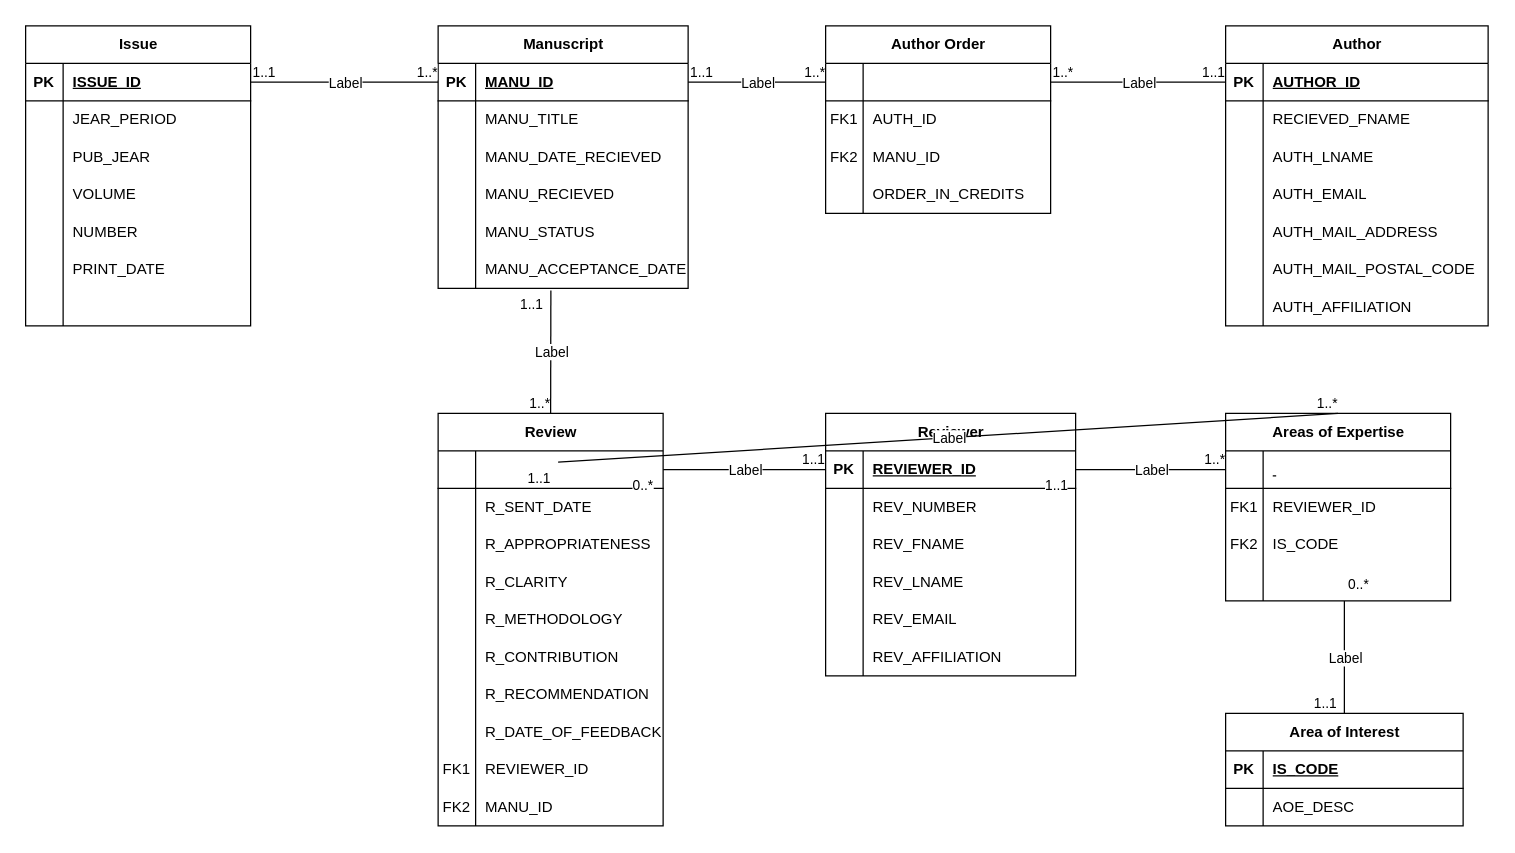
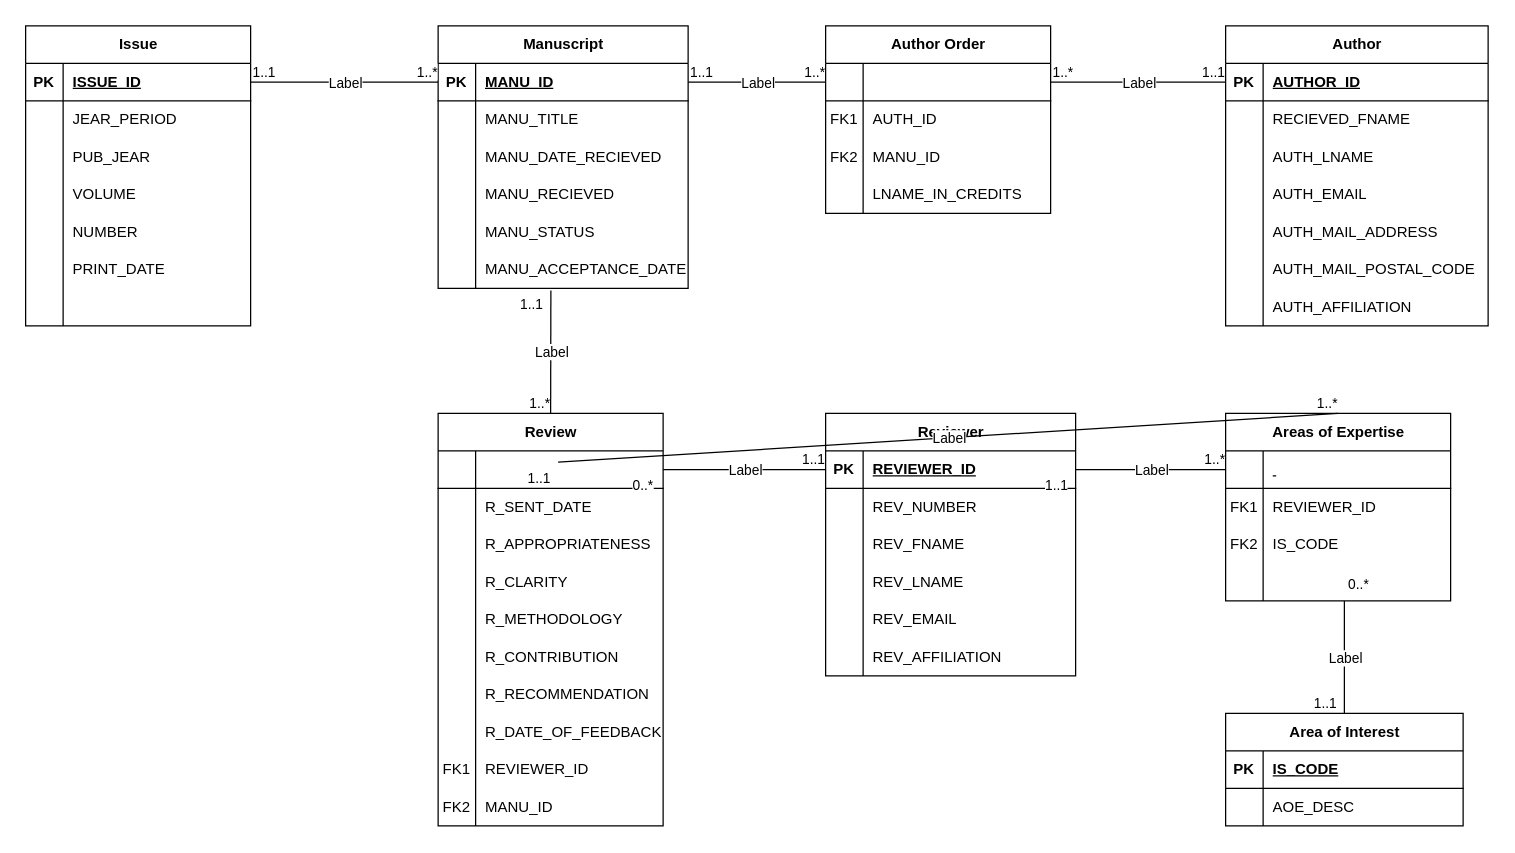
node "ORDER_IN_CREDITS": label "ORDER_IN_CREDITS" -> "LNAME_IN_CREDITS"
